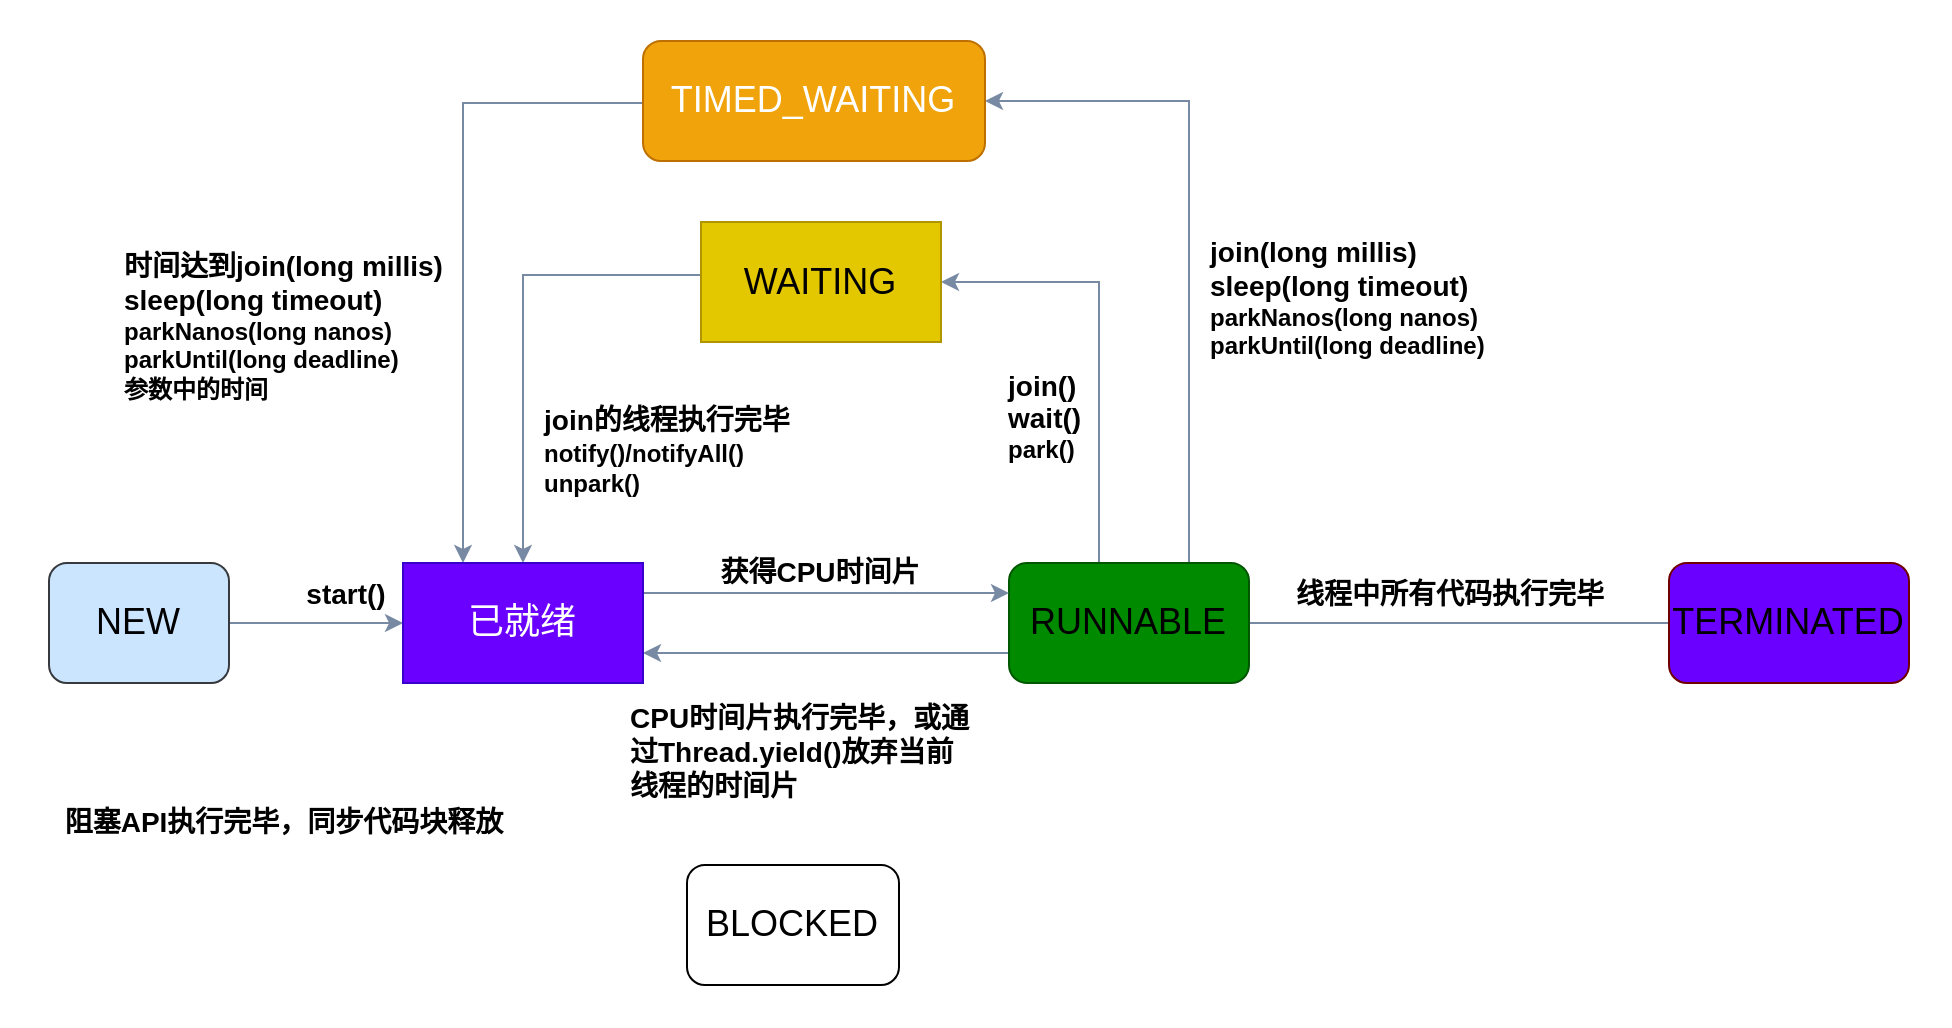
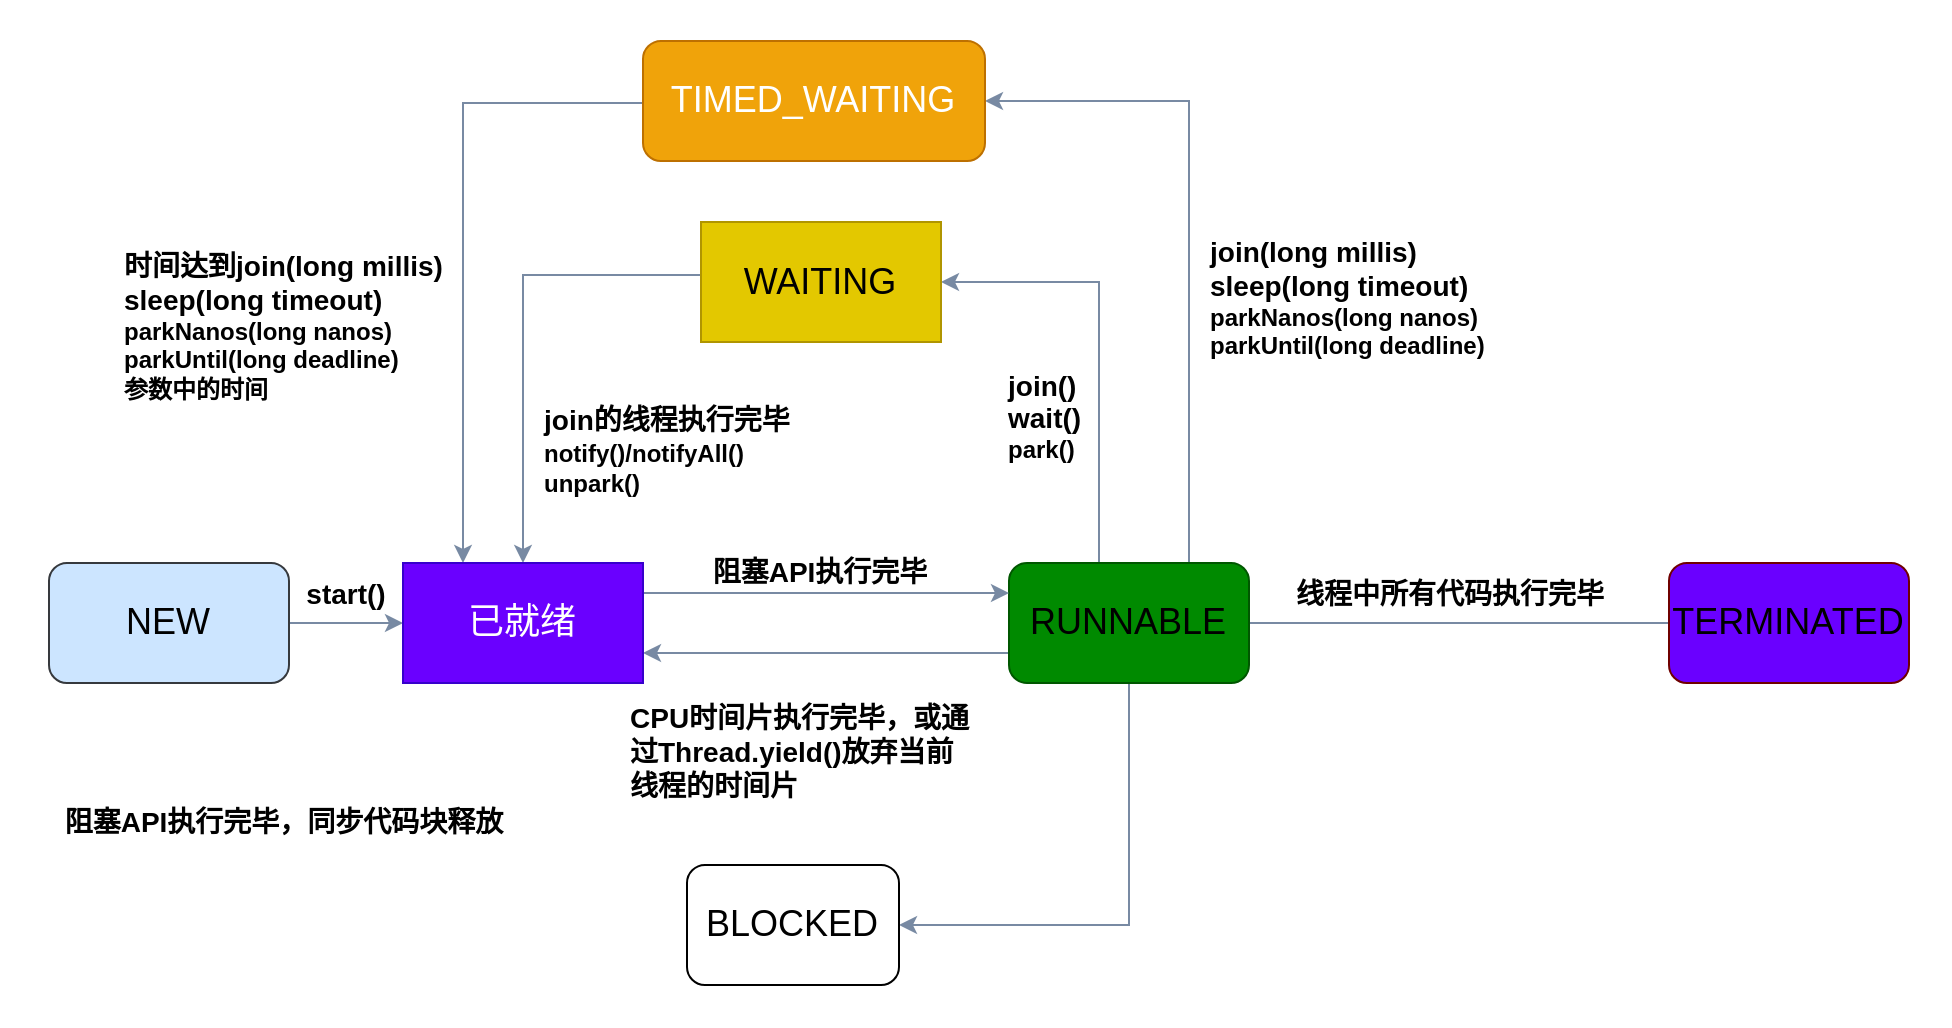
node "获得CPU时间片": label "获得CPU时间片" -> "阻塞API执行完毕"
node "NEW": size 180x120 -> 240x120
edge "RUNNABLE" -> "BLOCKED": added
